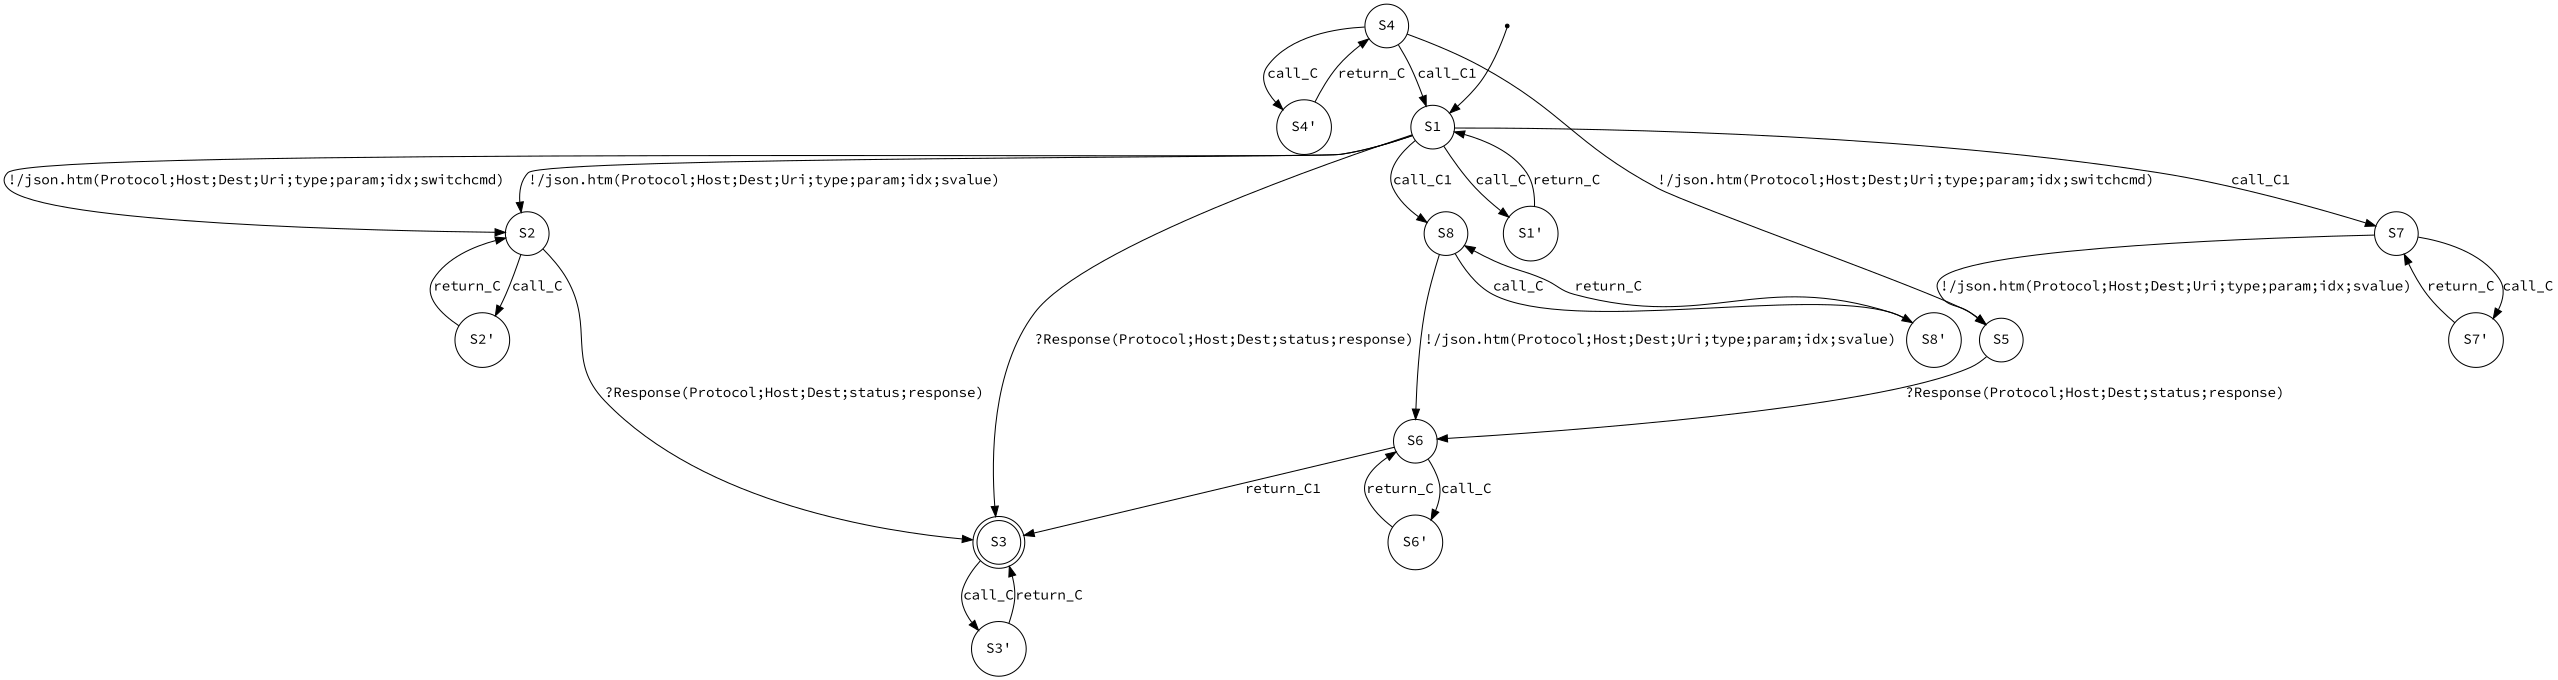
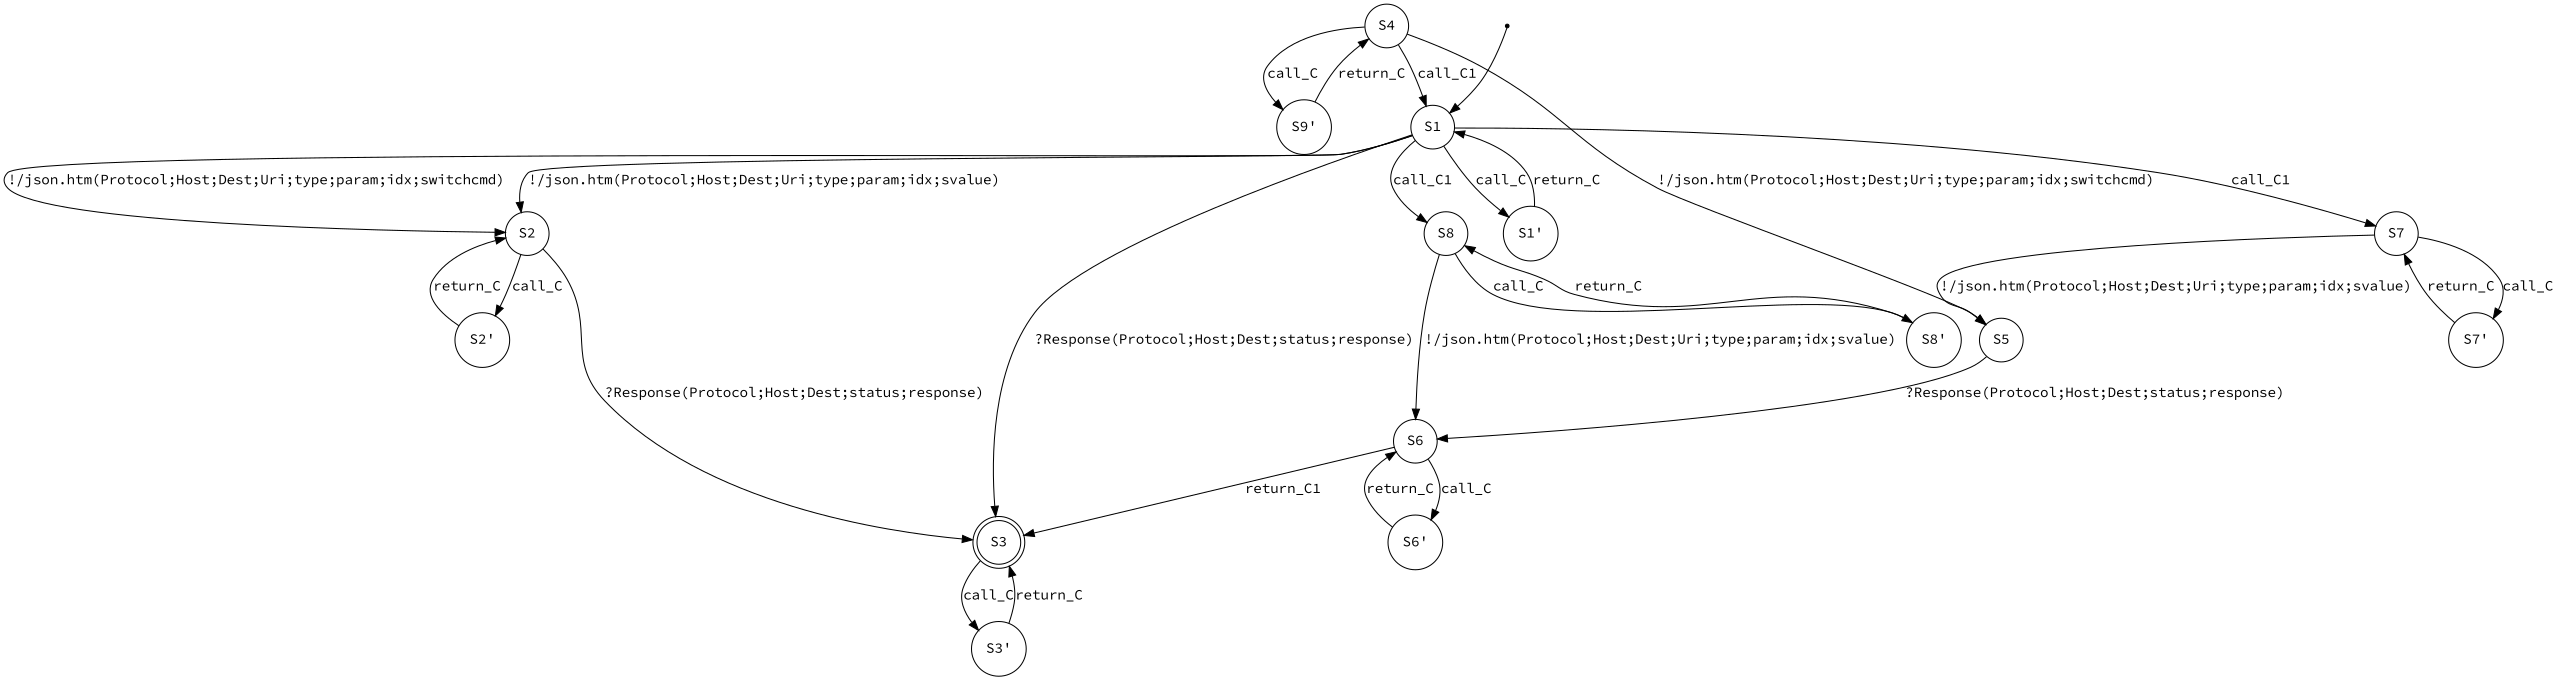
node "S4'": label "S4'" -> "S9'"
